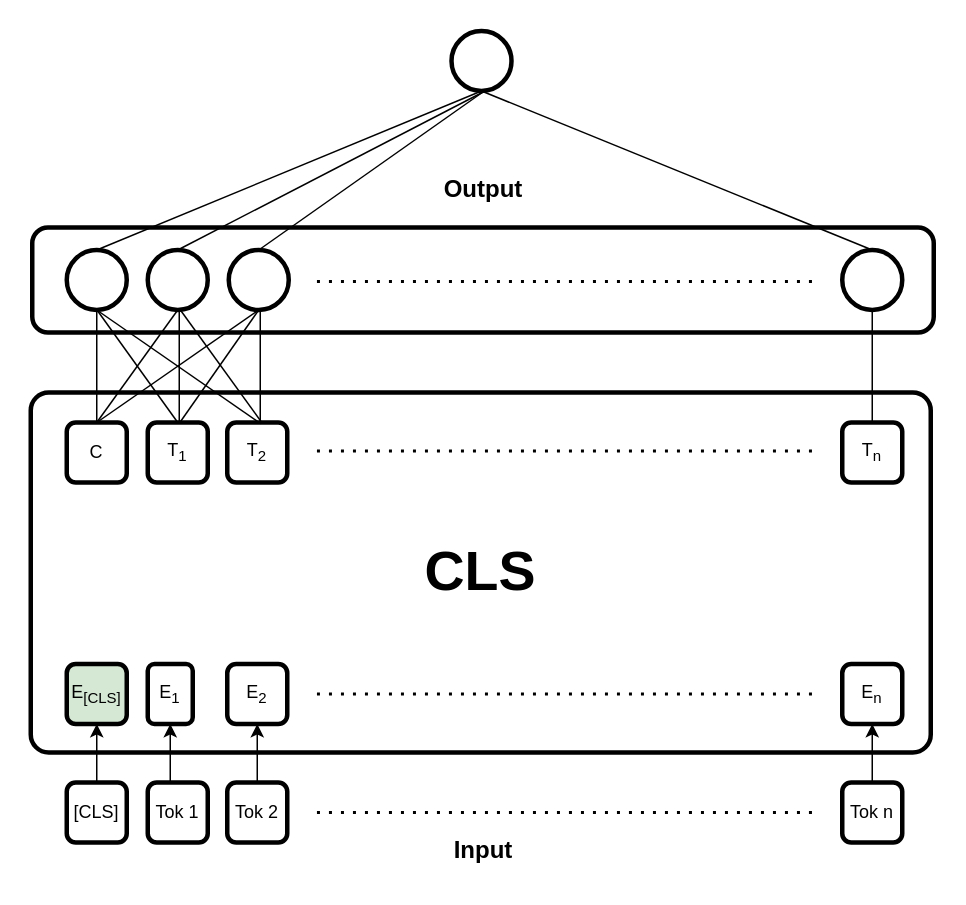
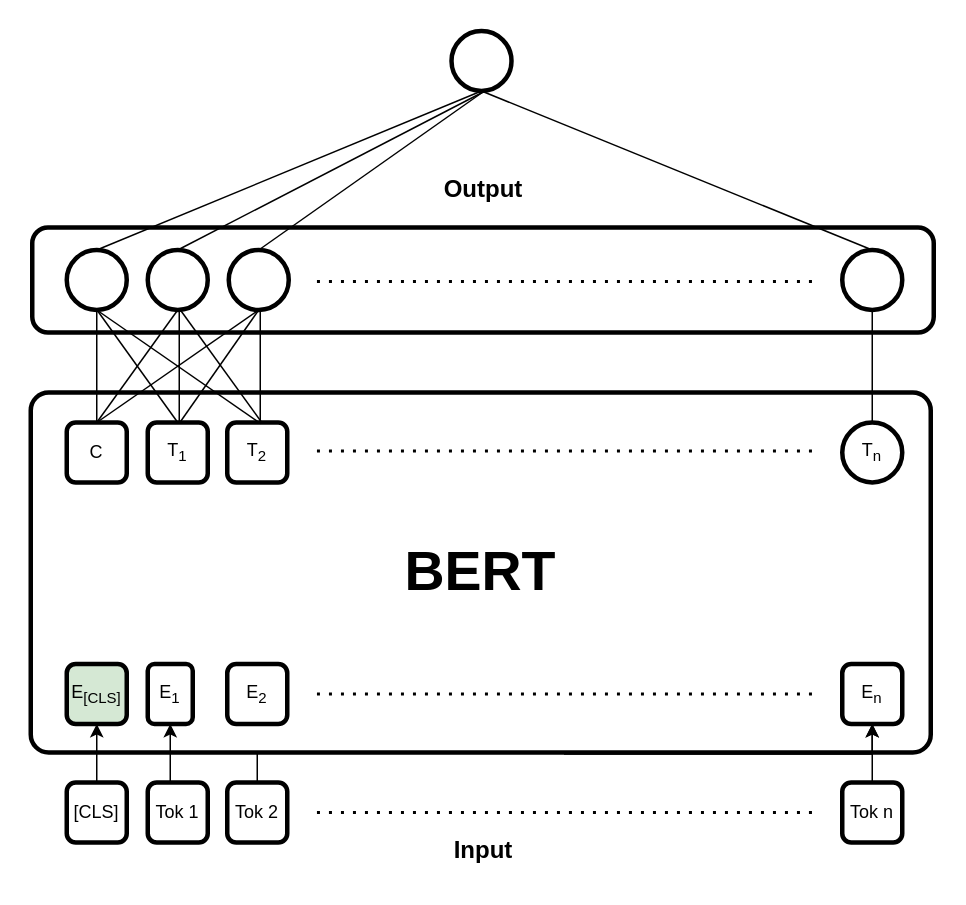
node "Tn": shape rounded rectangle -> ellipse
node "CLS": label "CLS" -> "BERT"
edge "Tok 2" -> "E2": now "Tok 2" -> "En"
